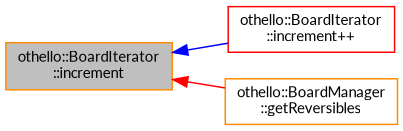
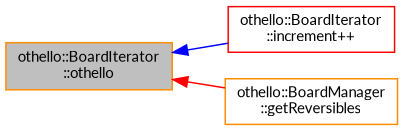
node "othello::BoardIterator ::increment": label "othello::BoardIterator ::increment" -> "othello::BoardIterator ::othello"
